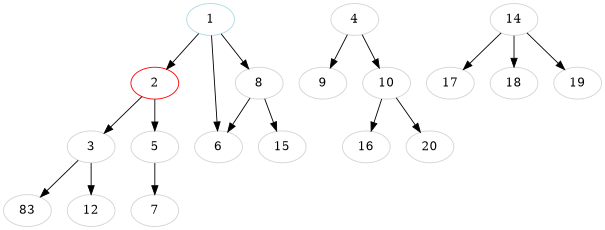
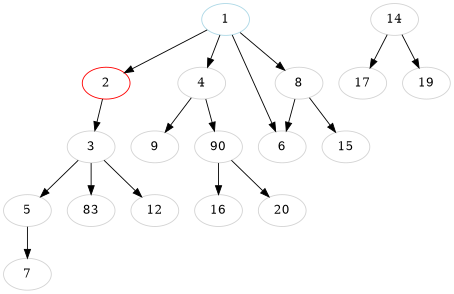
edge "1" -> "4": added
node "10": label "10" -> "90"
node "18": removed
edge "2" -> "5": now "3" -> "5"
